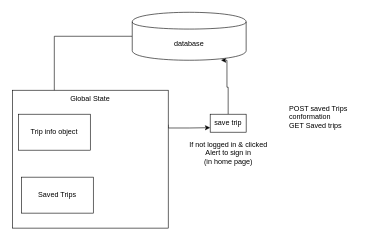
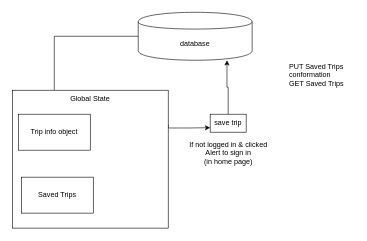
node "database": moved (189, 36) -> (195, 36)
node "PUT Saved Trips conformation GET Saved Trips": added
node "POST saved Trips conformation GET Saved trips": removed
